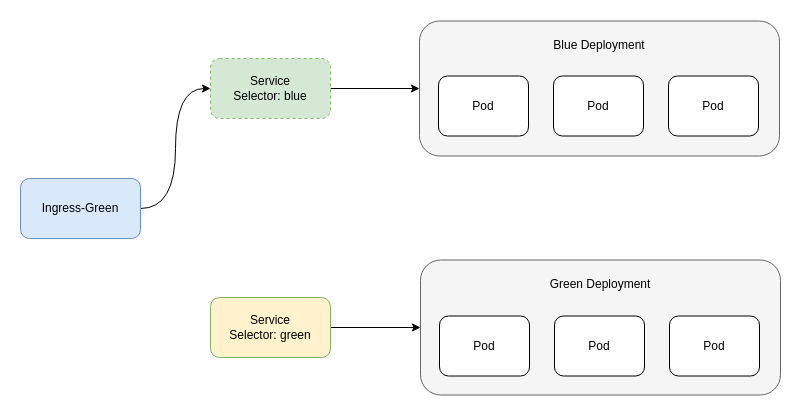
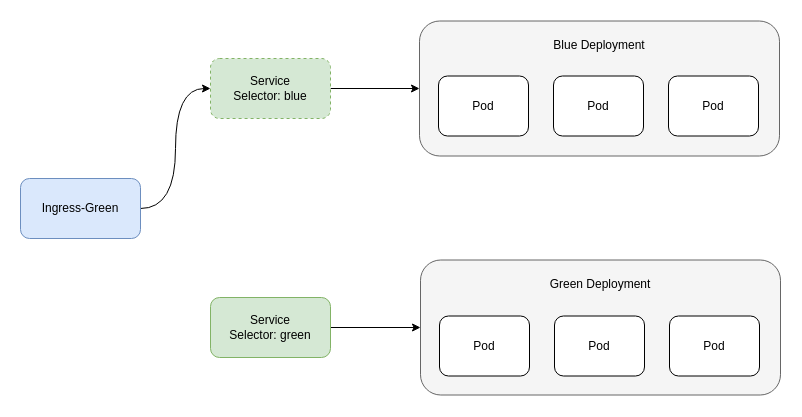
node "Service Selector: green": fillcolor #fff2cc -> #d5e8d4
